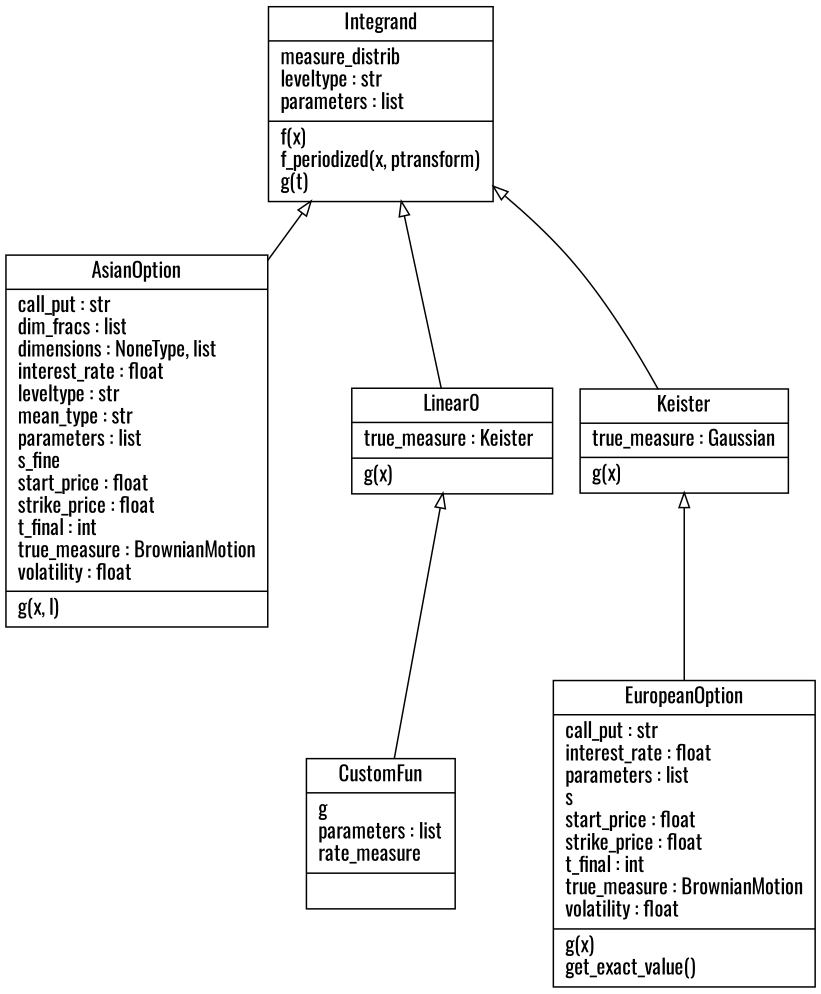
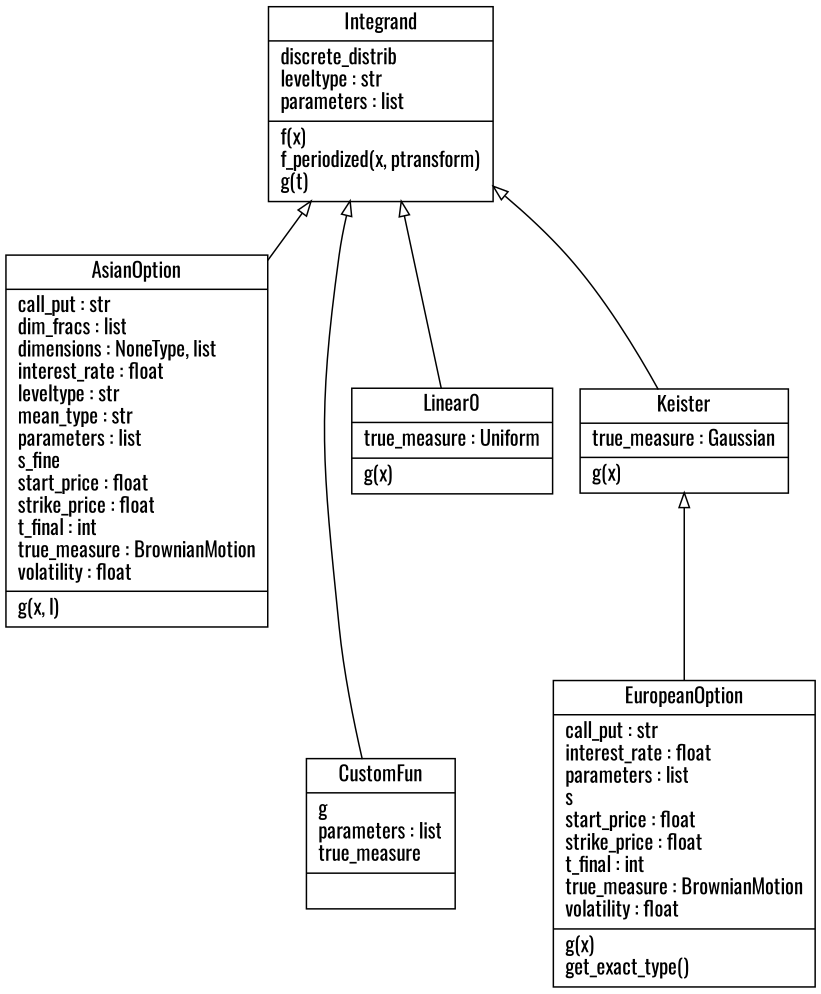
node "Integrand": text "measure_distrib" -> "discrete_distrib"
node "Linear0": text "true_measure : Keister" -> "true_measure : Uniform"
edge "CustomFun" -> "Linear0": now "CustomFun" -> "Integrand"
node "CustomFun": text "rate_measure" -> "true_measure"
node "EuropeanOption": text "get_exact_value()" -> "get_exact_type()"
